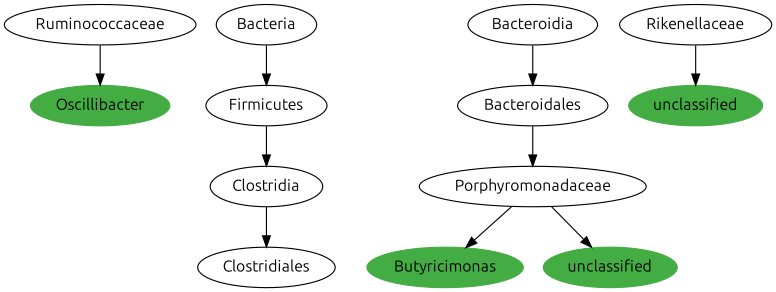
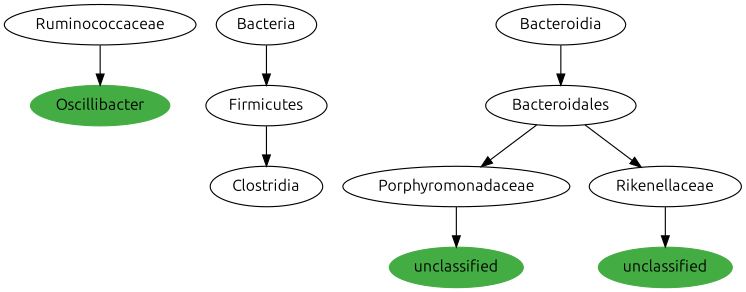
edge "Bacteroidales" -> "Rikenellaceae": added
node "Clostridiales": removed
node "Butyricimonas": removed
